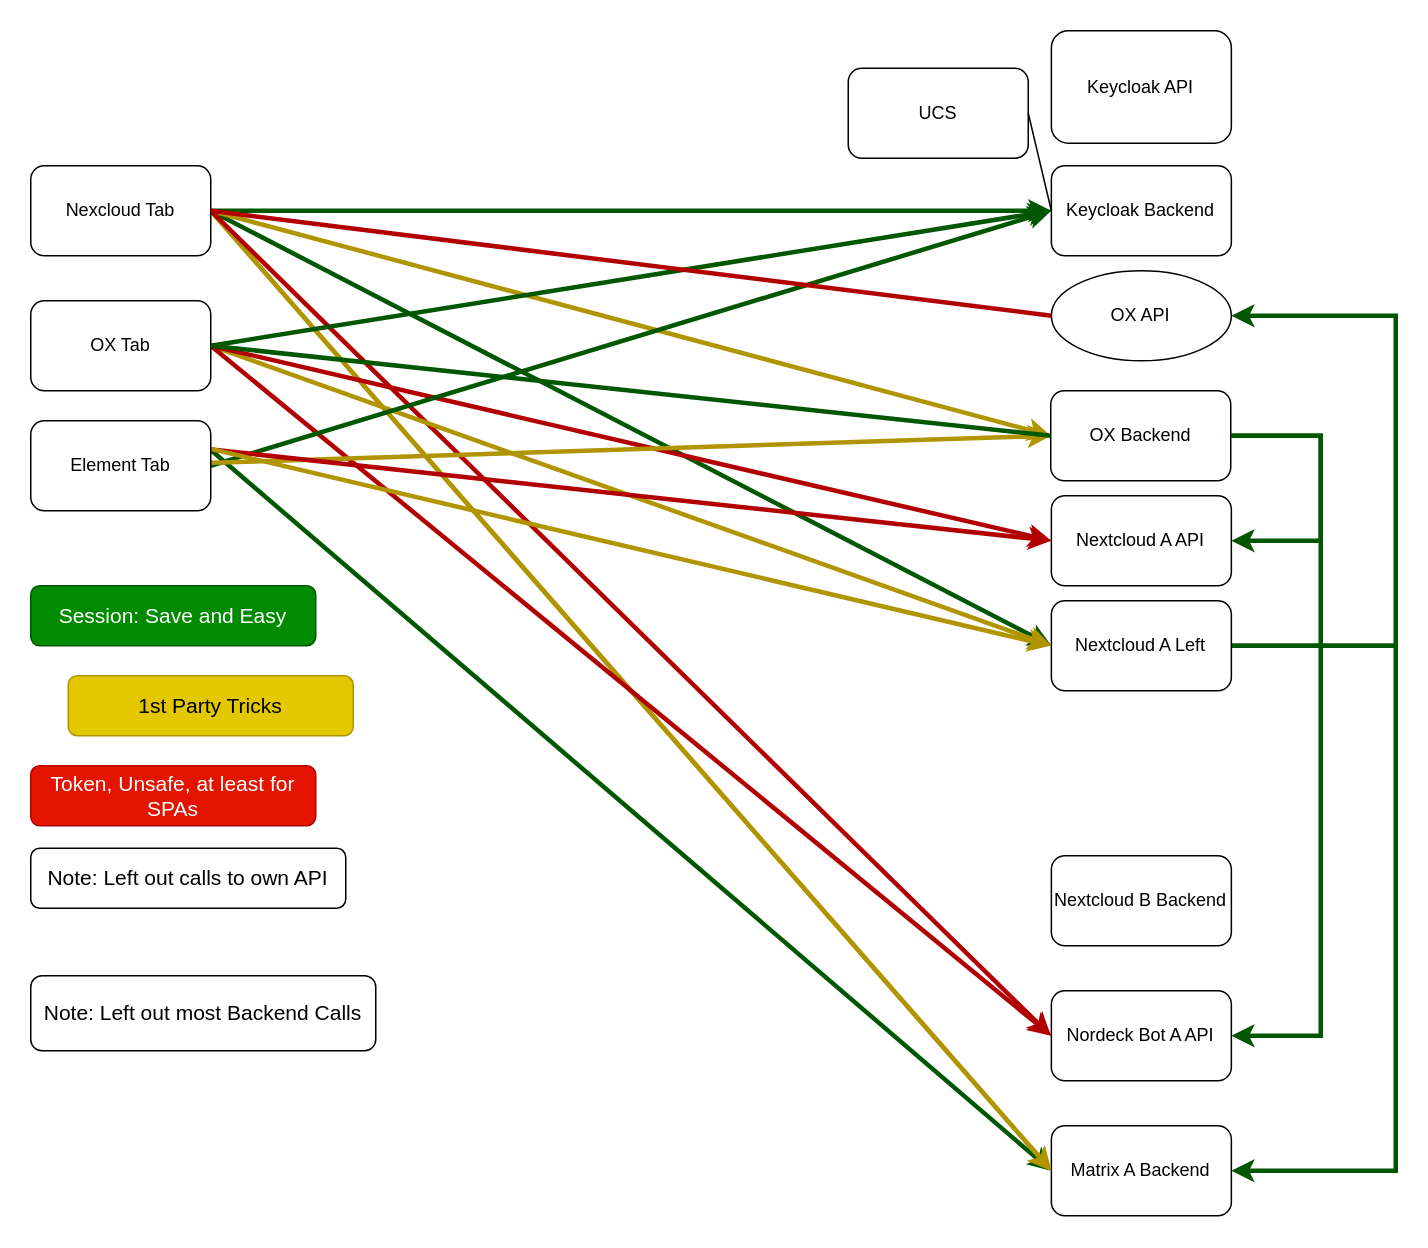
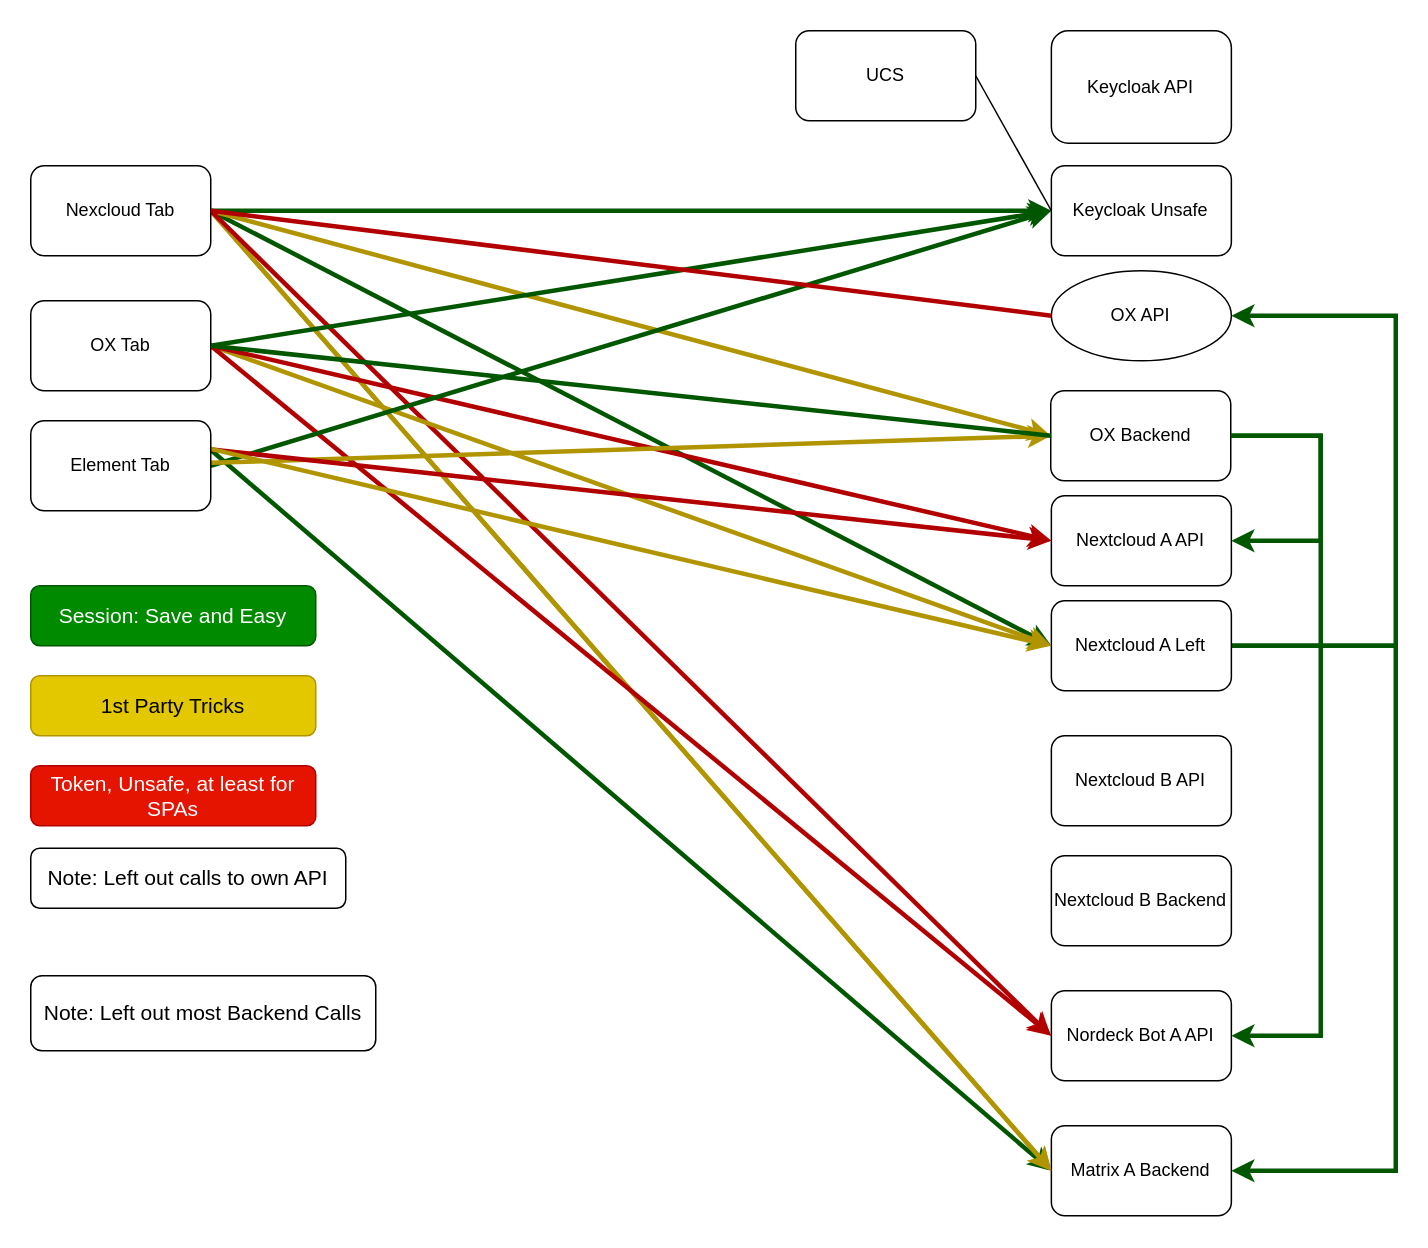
node "UCS": moved (938, 113) -> (886, 76)
node "Keycloak Backend": label "Keycloak Backend" -> "Keycloak Unsafe"
node "1st Party Tricks": moved (211, 706) -> (173, 706)
node "Nextcloud B API": added
